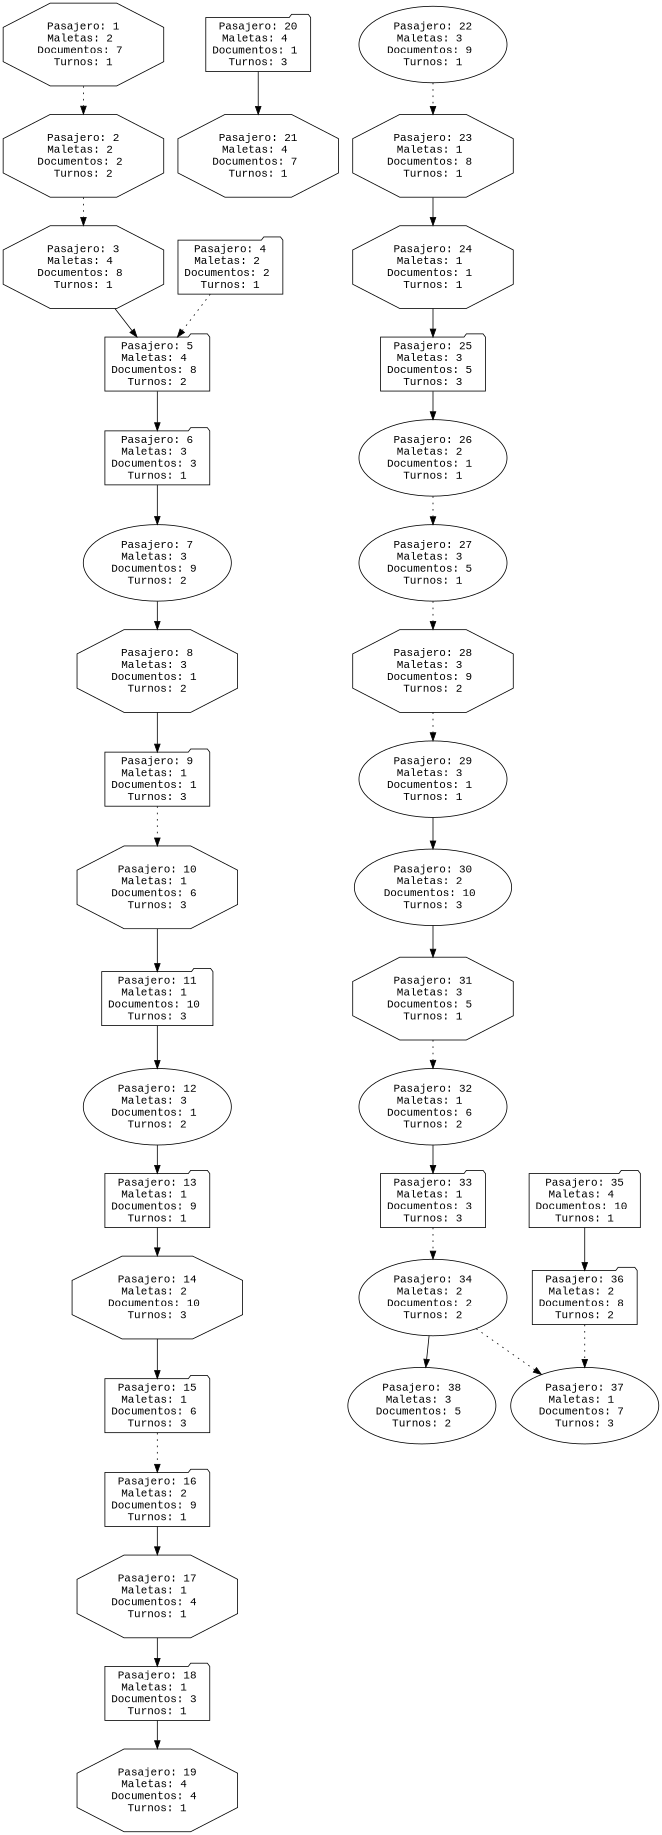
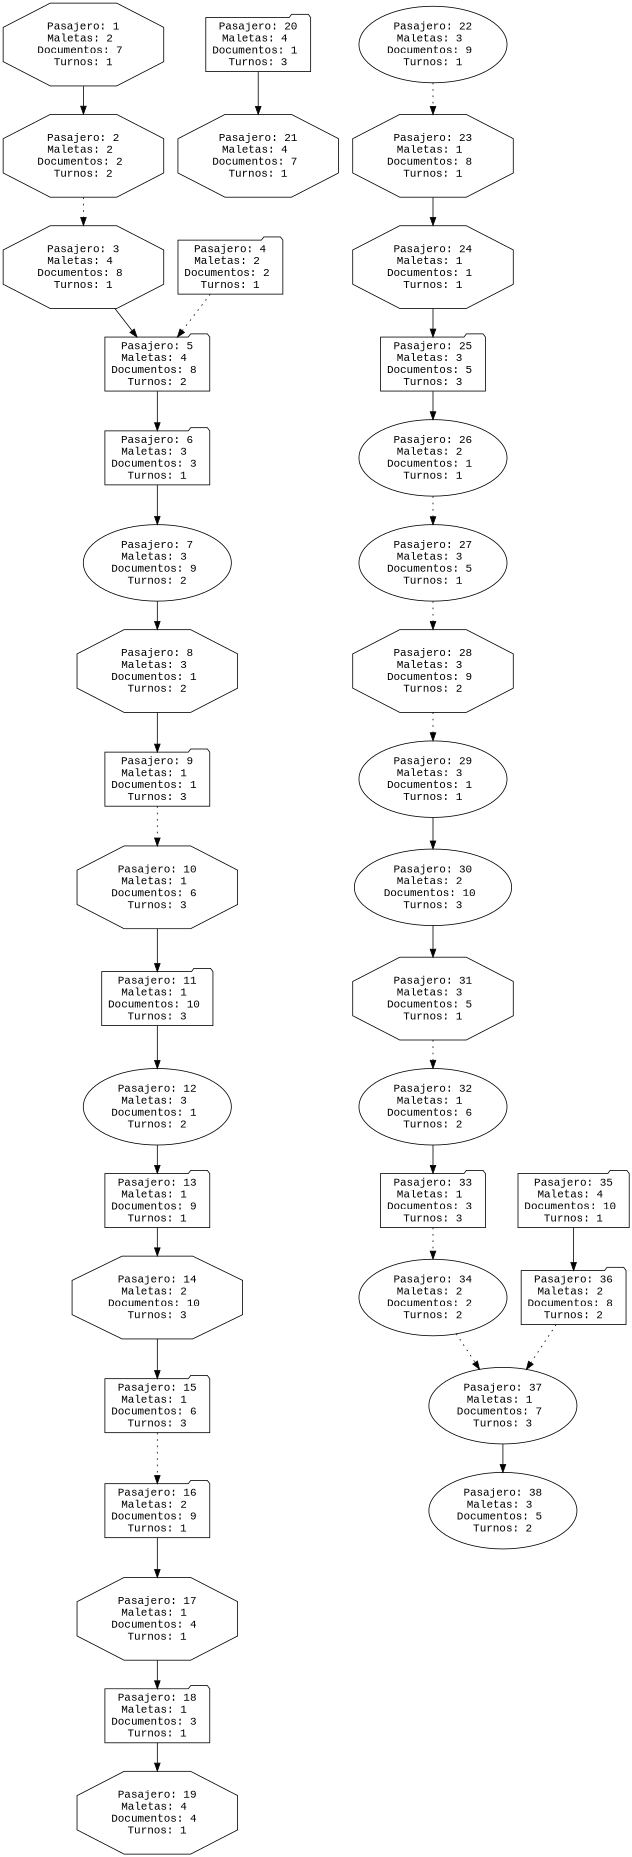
edge "Pasajero: 1 Maletas: 2 Documentos: 7 Turnos: 1" -> "Pasajero: 2 Maletas: 2 Documentos: 2 Turnos: 2": style dotted -> solid
edge "Pasajero: 34 Maletas: 2 Documentos: 2 Turnos: 2" -> "Pasajero: 38 Maletas: 3 Documentos: 5 Turnos: 2": now "Pasajero: 37 Maletas: 1 Documentos: 7 Turnos: 3" -> "Pasajero: 38 Maletas: 3 Documentos: 5 Turnos: 2"
